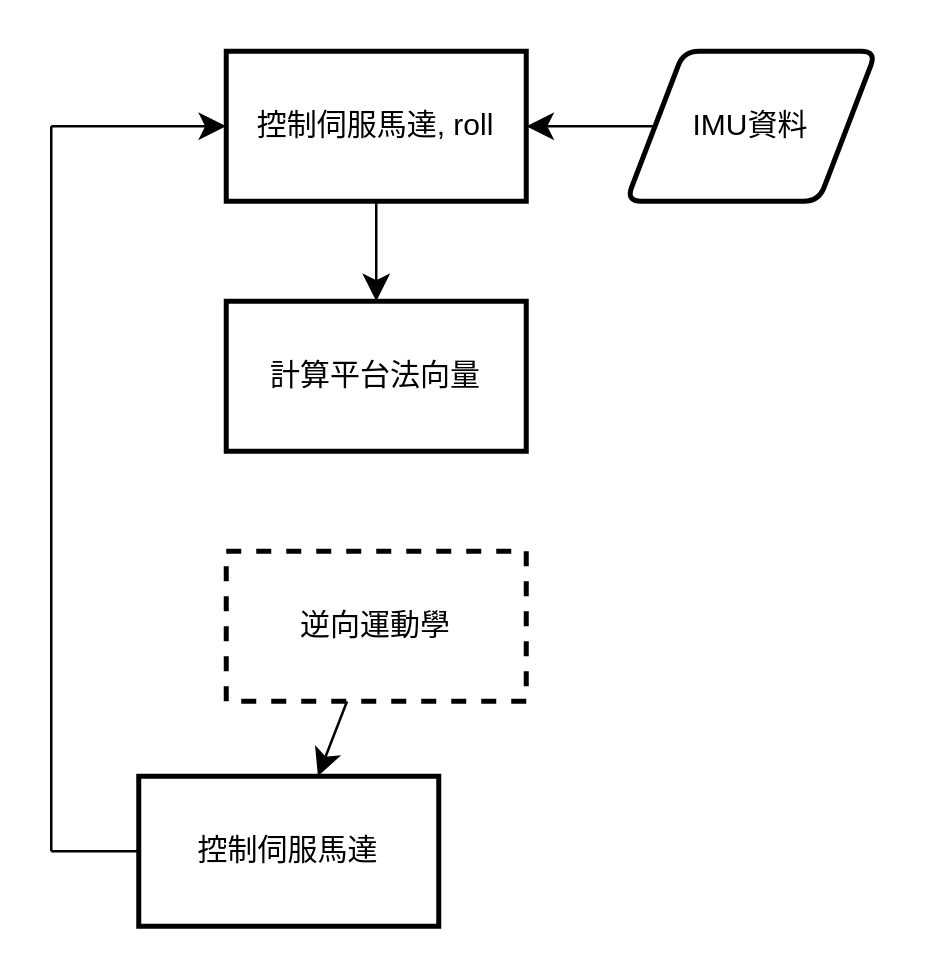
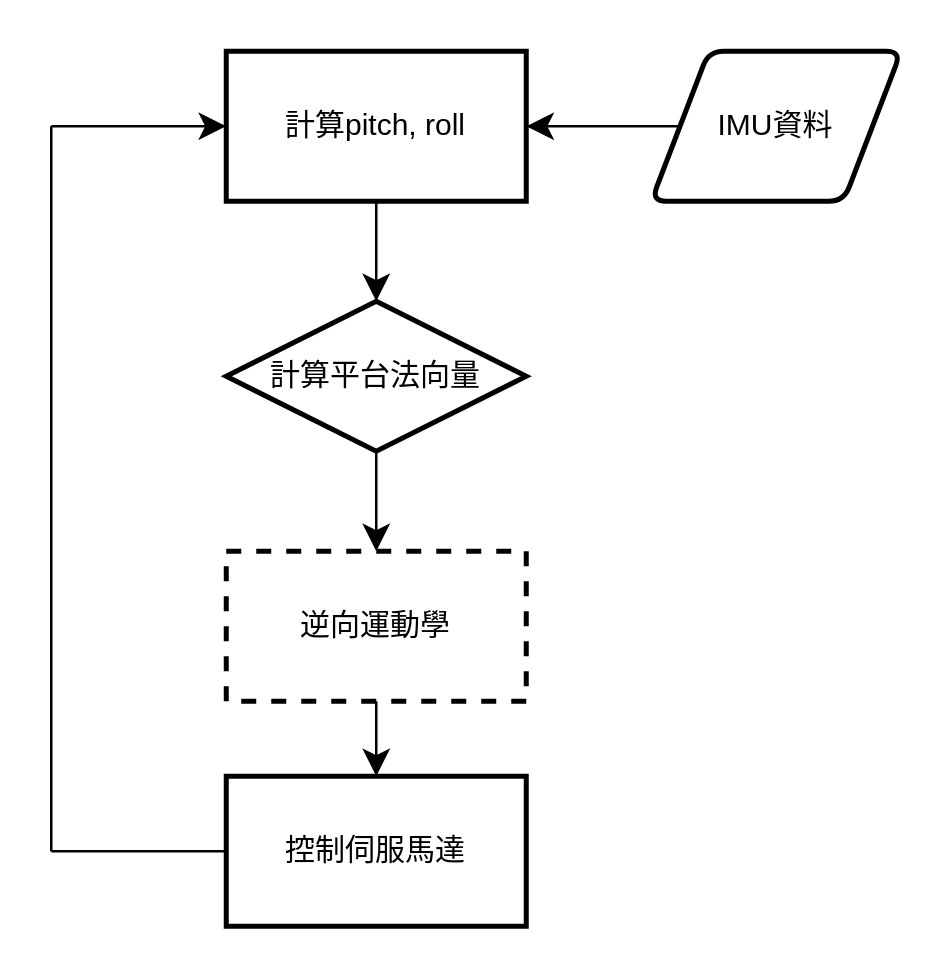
node "控制伺服馬達, roll": label "控制伺服馬達, roll" -> "計算pitch, roll"
node "IMU資料": moved (751, 126) -> (776, 126)
node "計算平台法向量": shape rectangle -> diamond
edge "計算平台法向量" -> "逆向運動學": added
node "控制伺服馬達": moved (289, 851) -> (376, 851)
